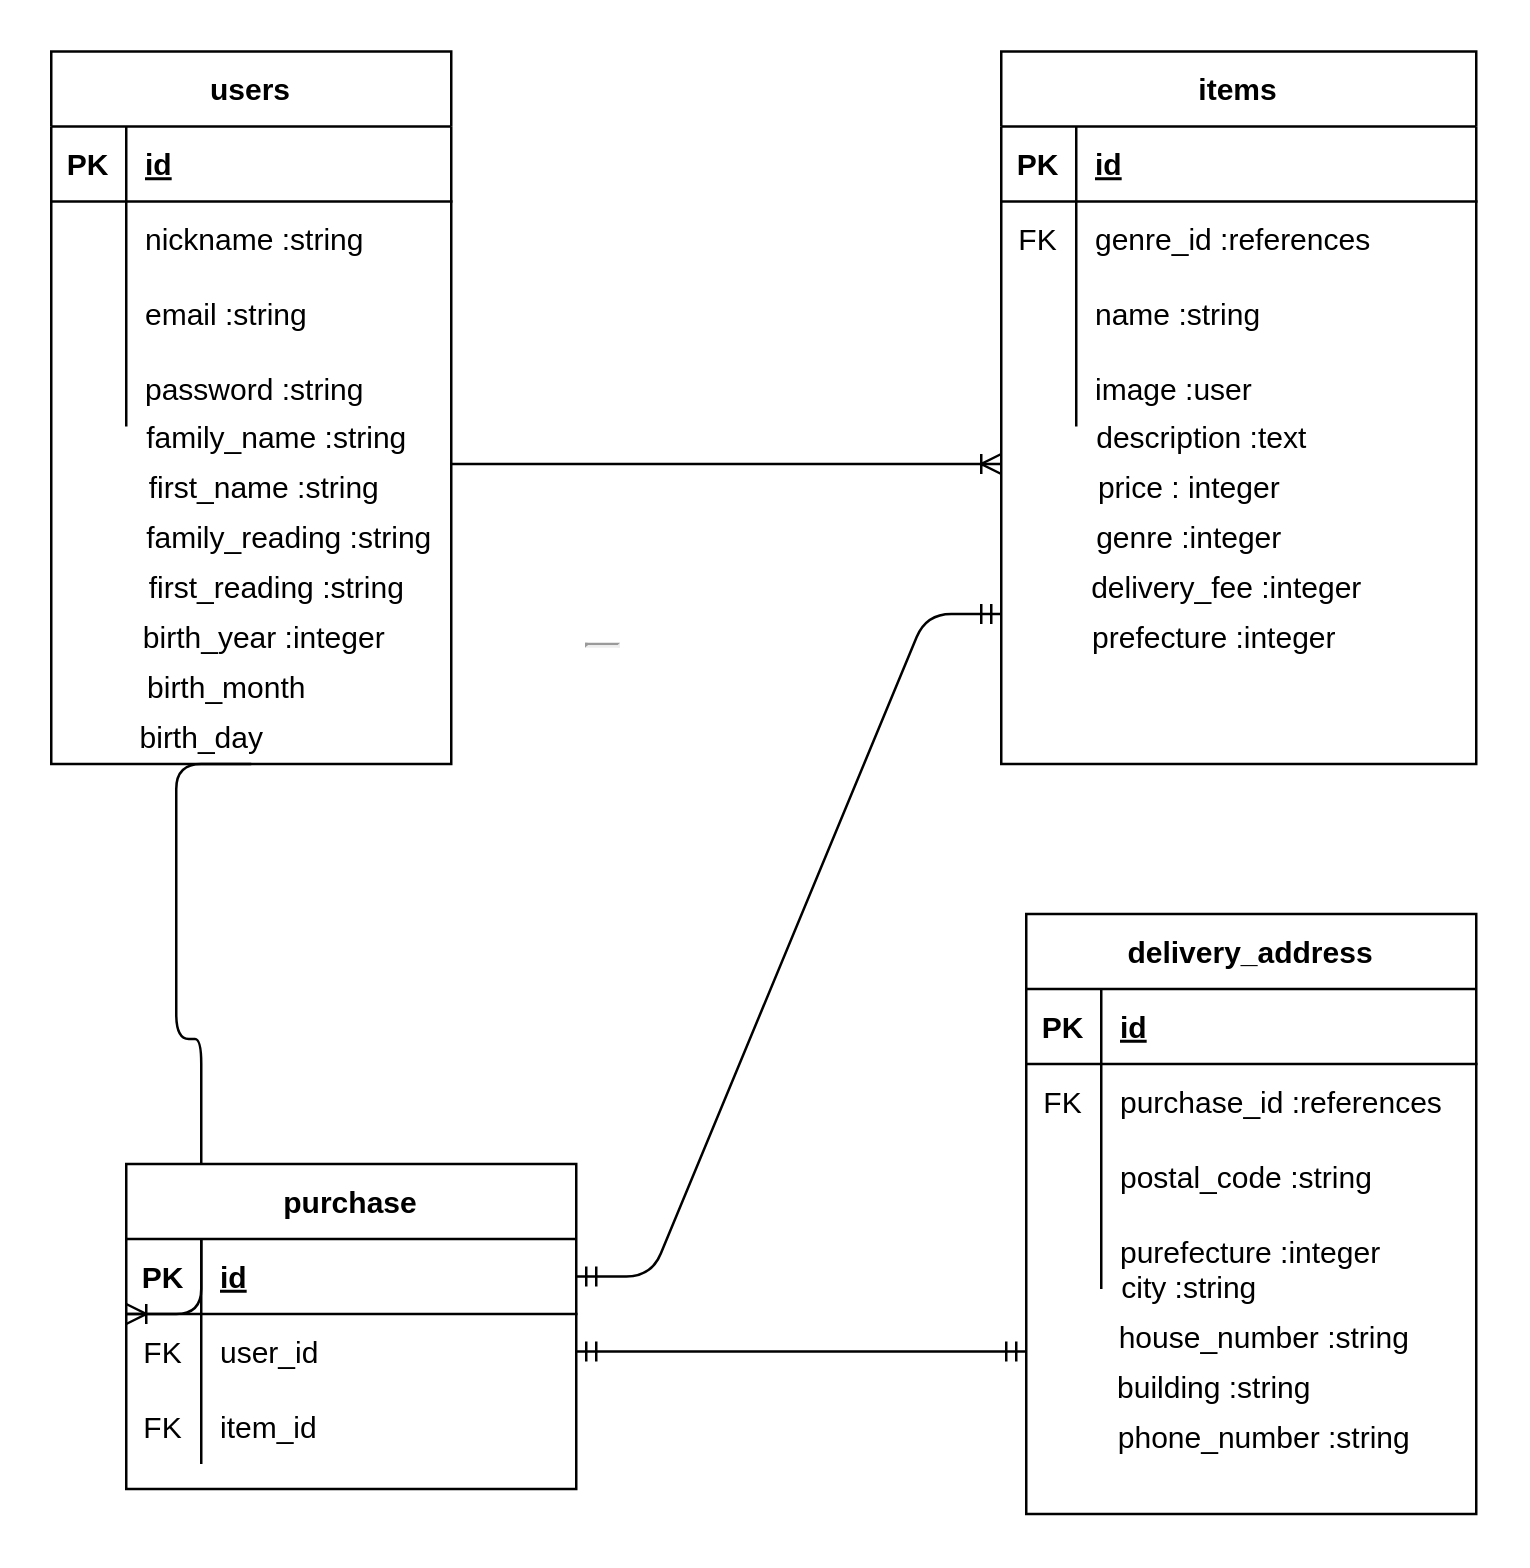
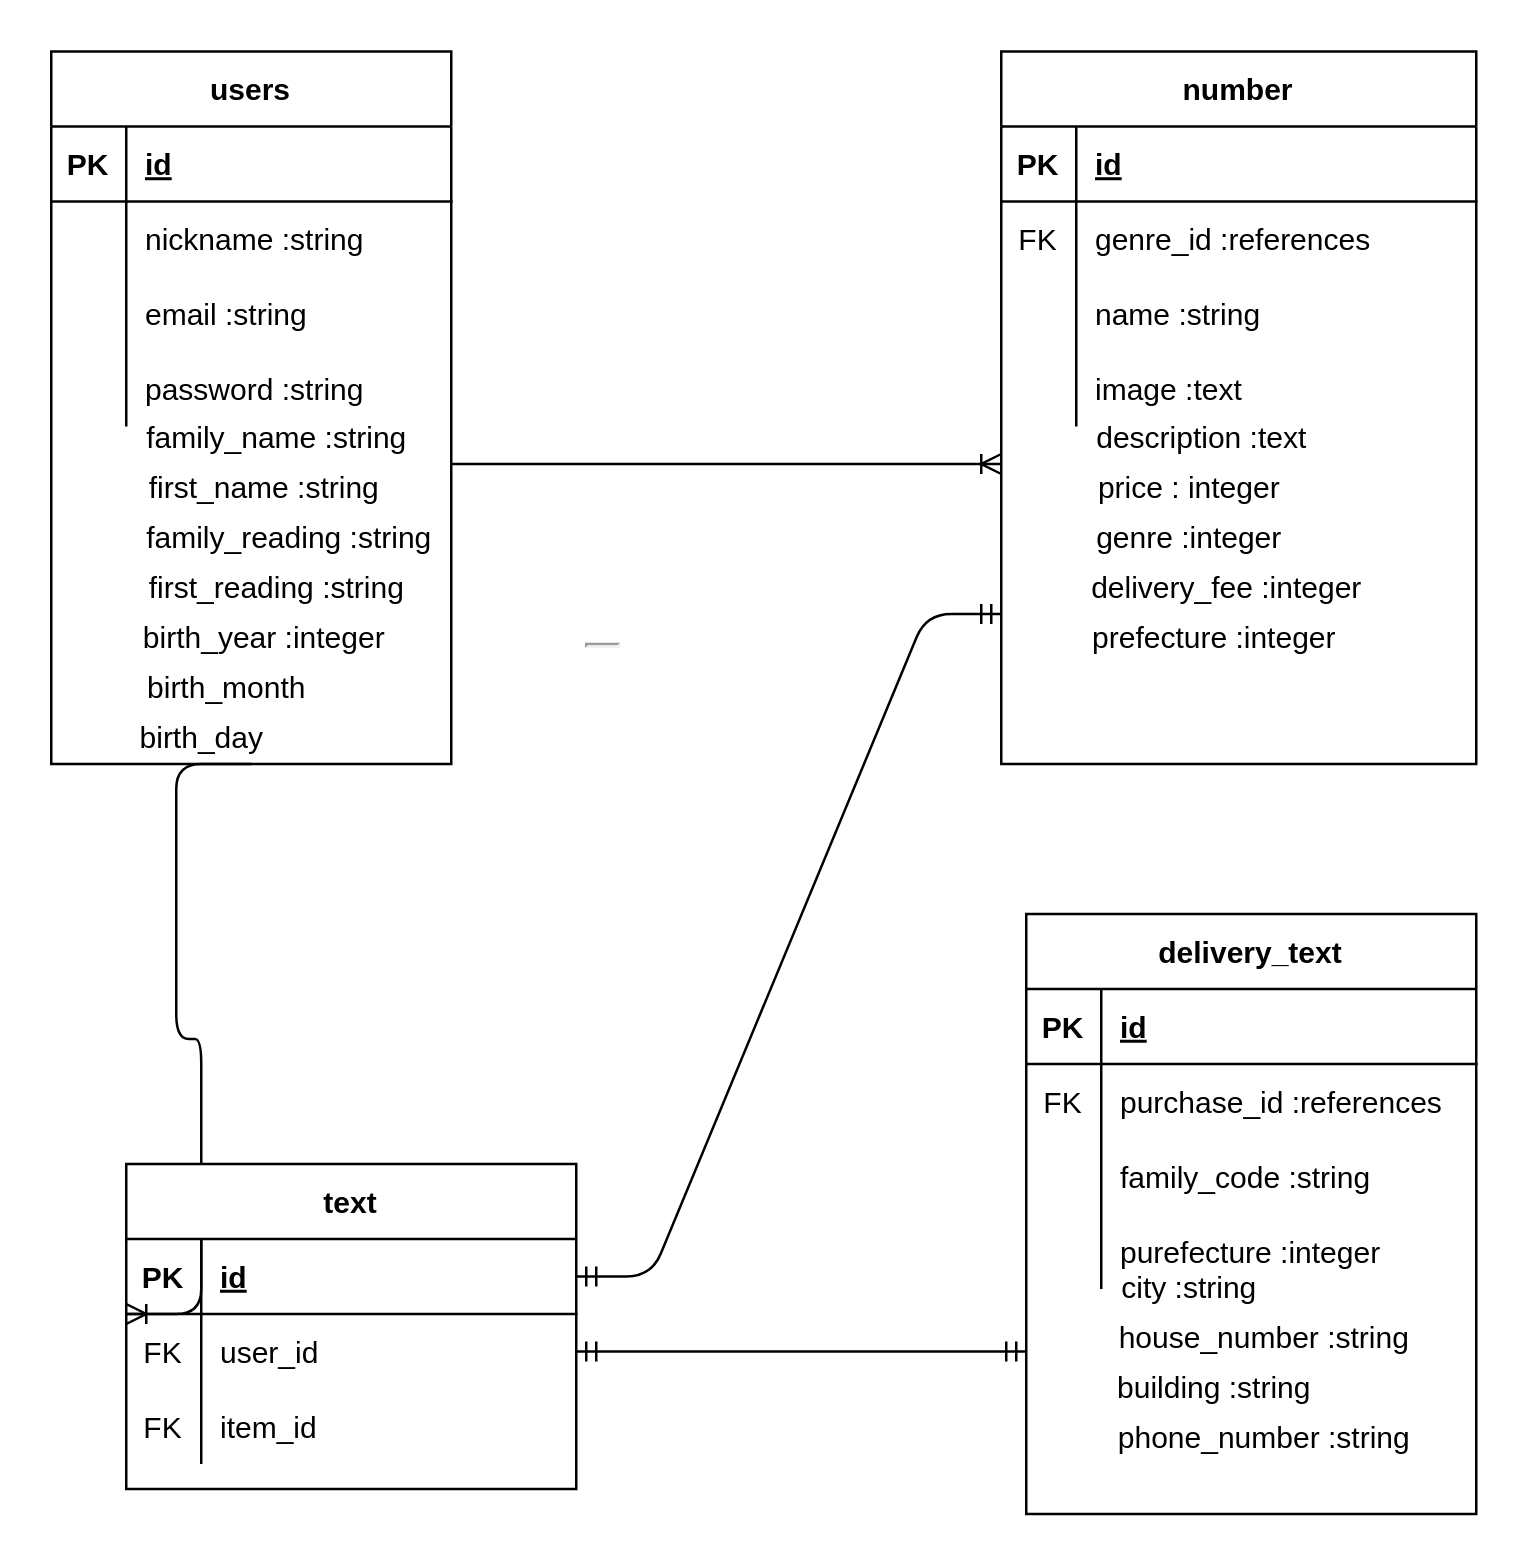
node "items": label "items" -> "number"
node "image :user": label "image :user" -> "image :text"
node "delivery_address": label "delivery_address" -> "delivery_text"
node "postal_code :string": label "postal_code :string" -> "family_code :string"
node "purchase": label "purchase" -> "text"
